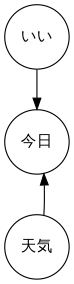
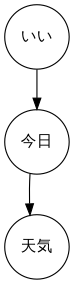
edge "天気" -> "今日": reversed
